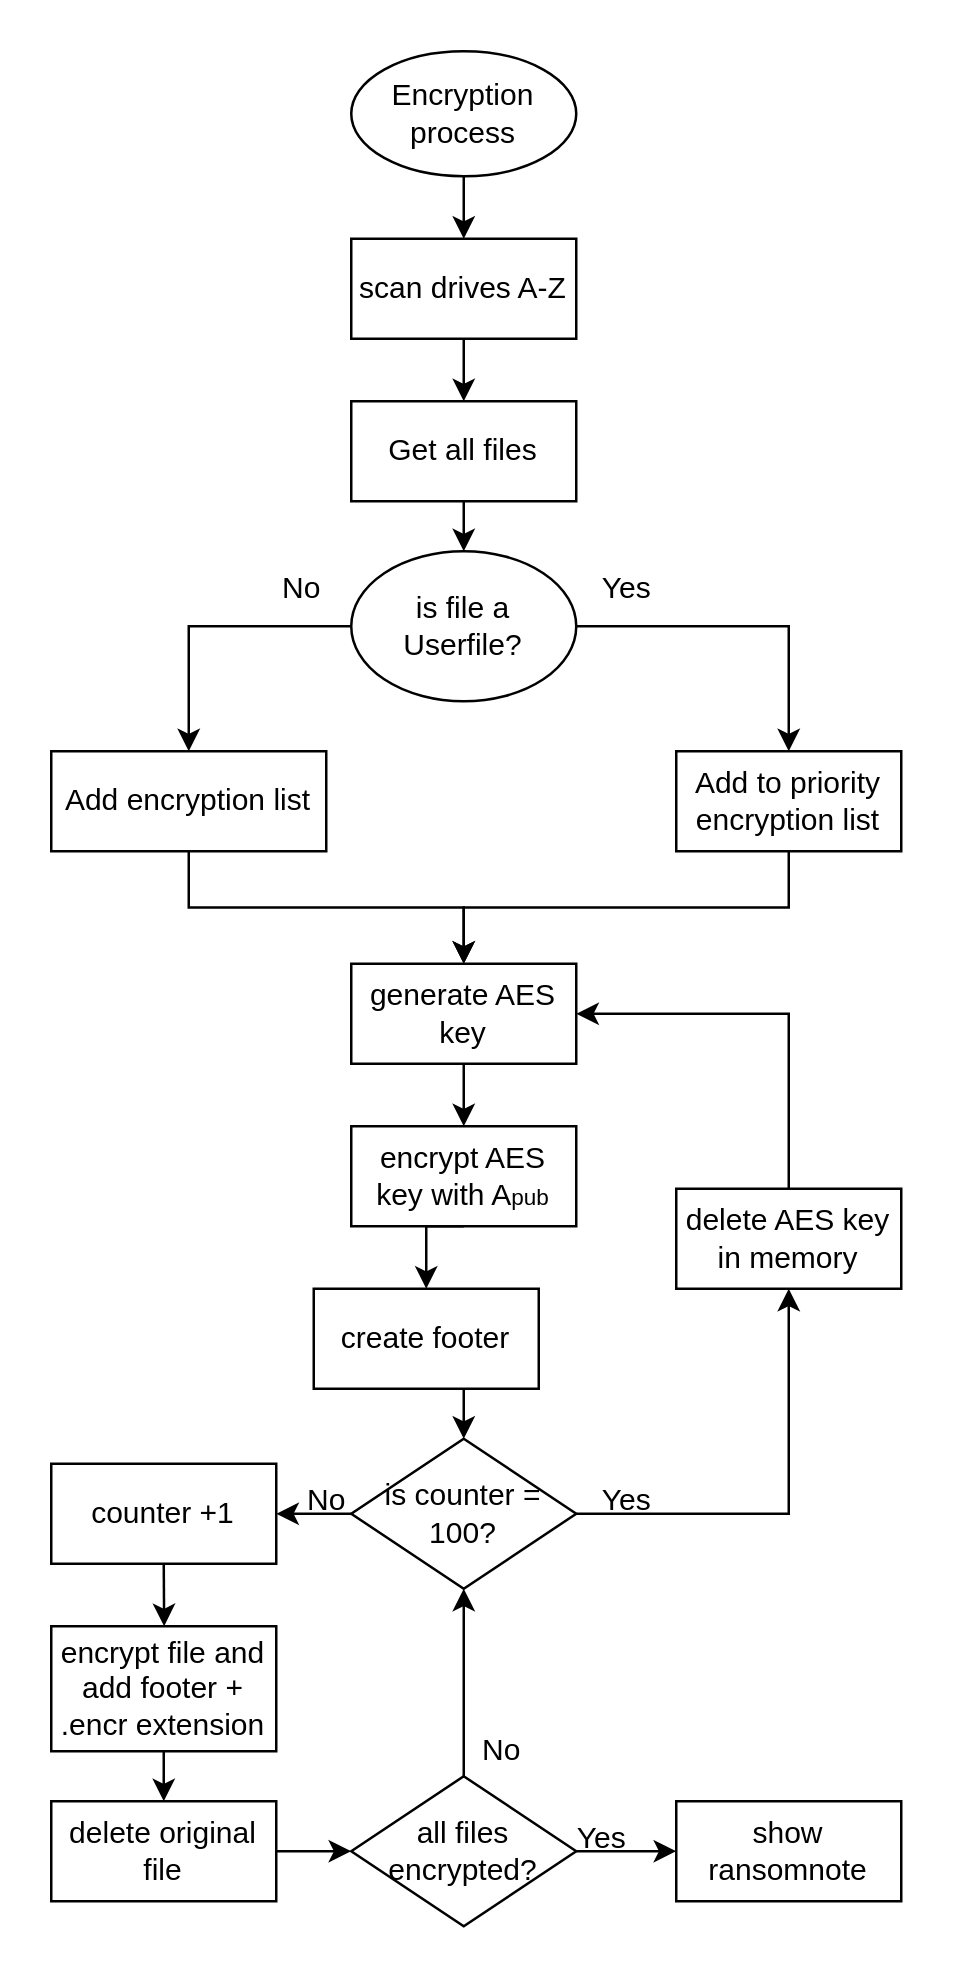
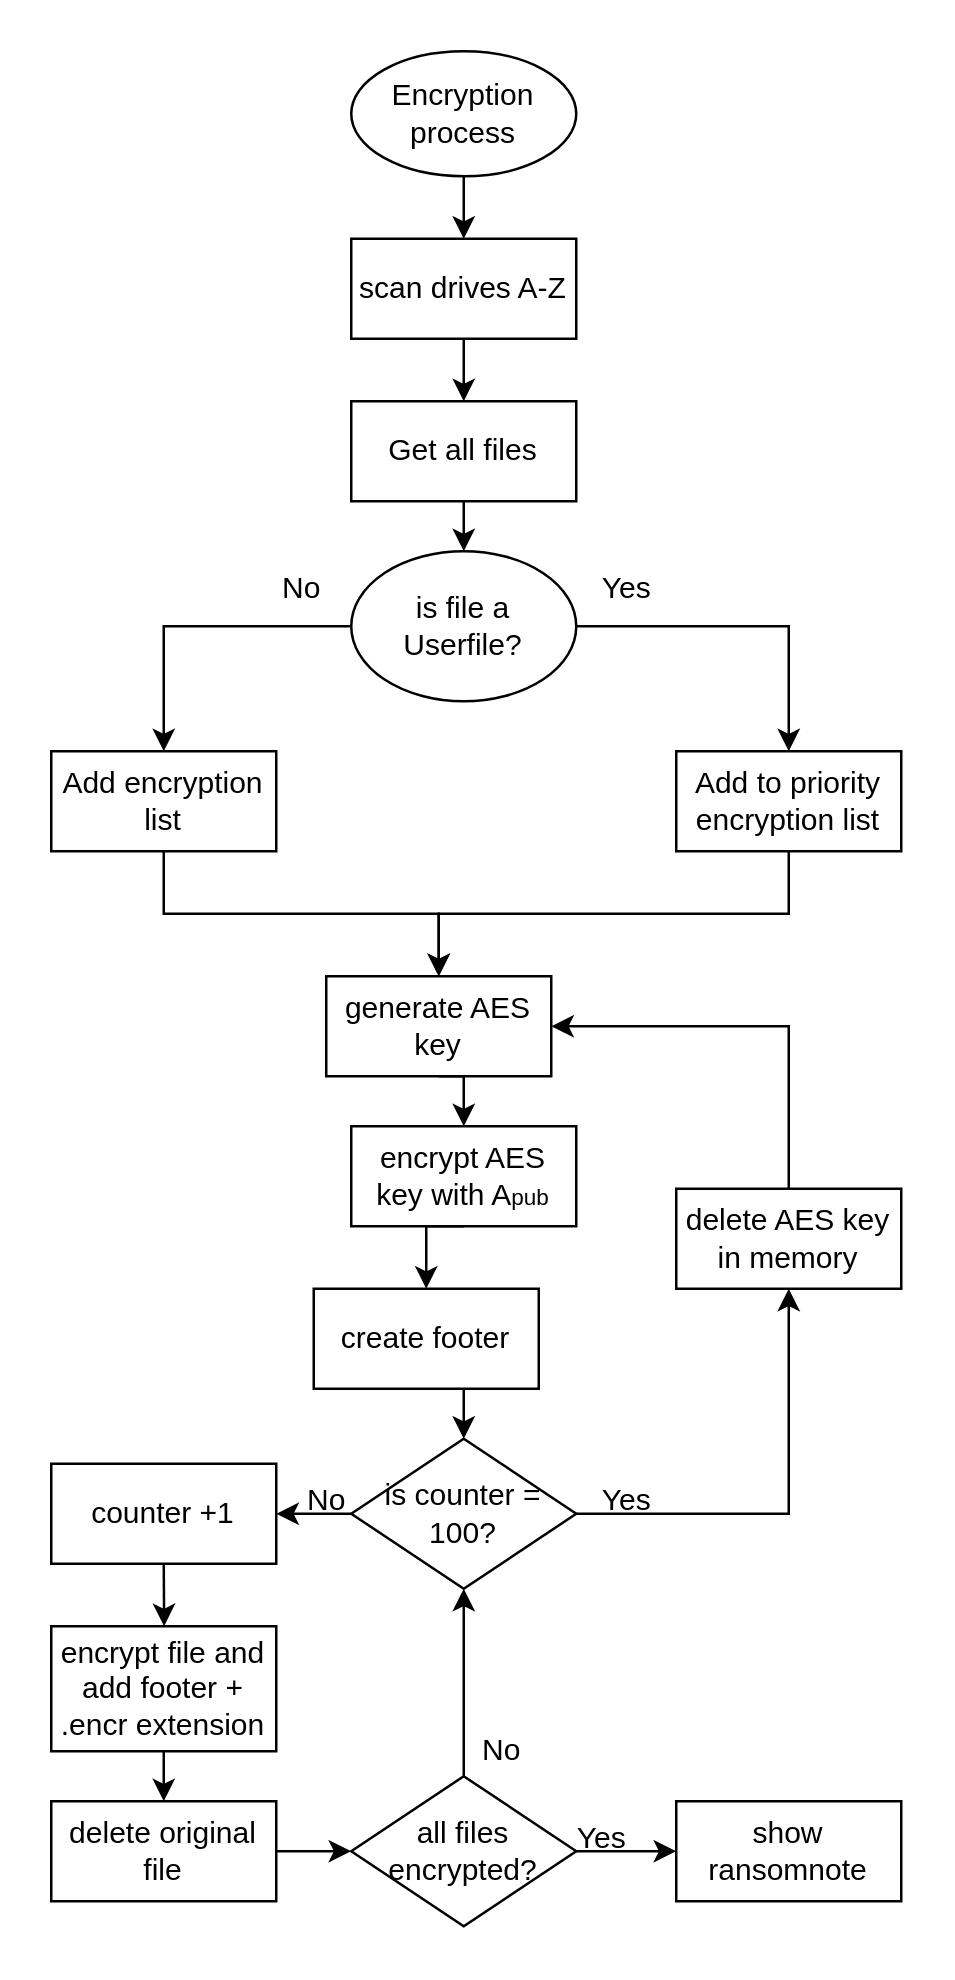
node "Add encryption list": size 275x100 -> 225x100
node "generate AES key": moved (464, 1014) -> (439, 1026)
